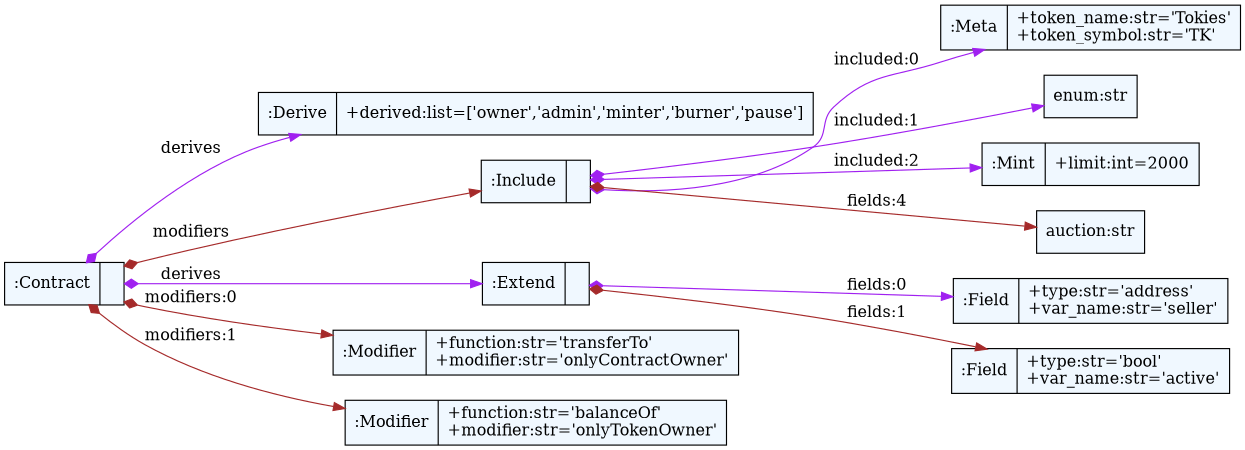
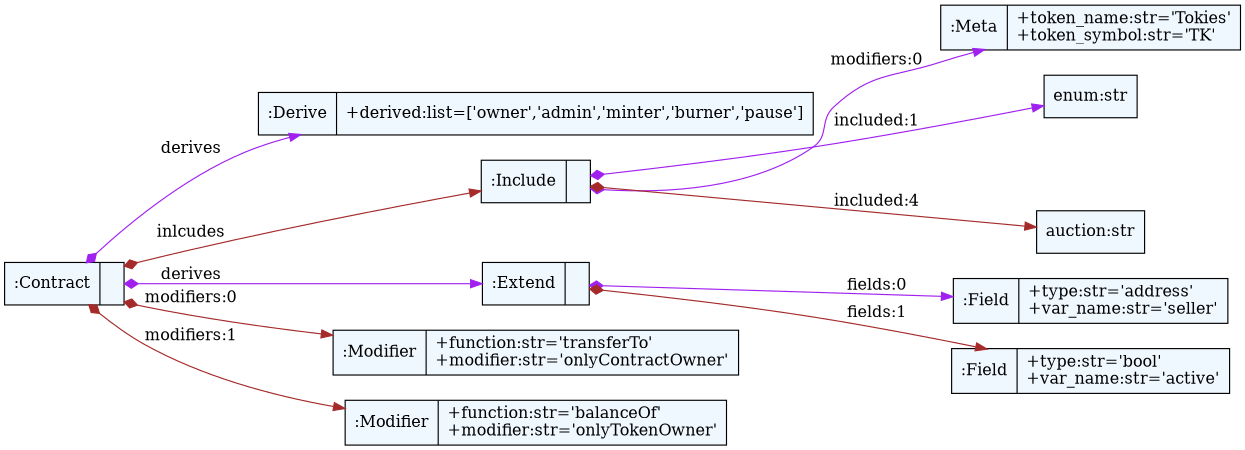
edge ":Meta" -- ":Include": label "included:0" -> "modifiers:0"
node ":Mint": removed
edge ":Include" -- "auction:str": label "fields:4" -> "included:4"
edge ":Include" -- ":Contract": label "modifiers" -> "inlcudes"
